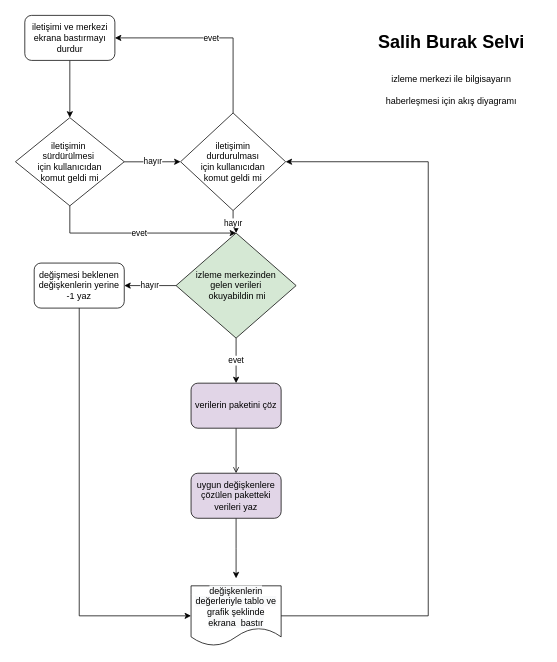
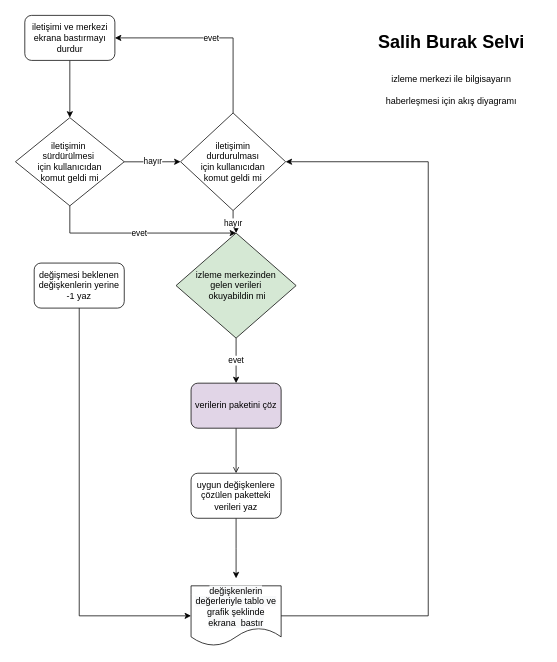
edge "izleme merkezinden gelen verileri okuyabildin mi" -> "değişmesi beklenen değişkenlerin yerine -1 yaz": removed, label "hayır"
node "uygun değişkenlere çözülen paketteki verileri yaz": fillcolor #e1d5e7 -> #ffffff
